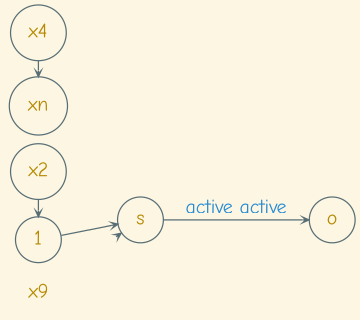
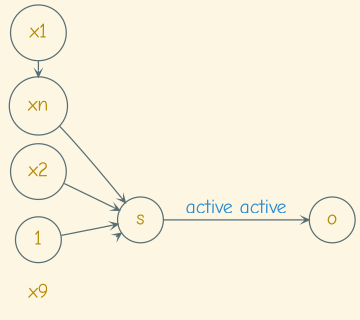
node "x4": label "x4" -> "x1"
edge "xn" -> "s": added
edge "x2" -> "1": now "x2" -> "s"
